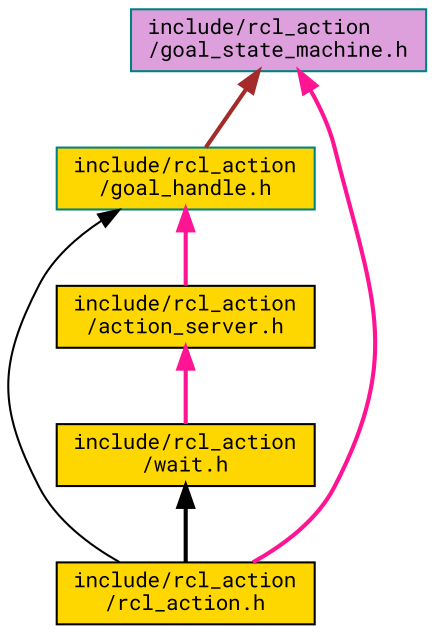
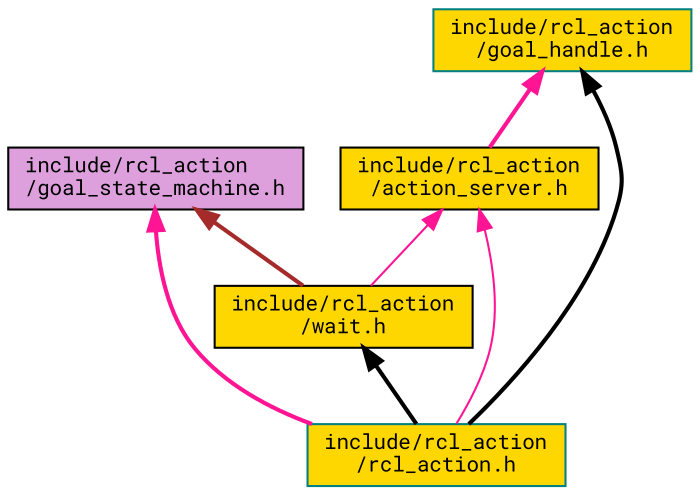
node "include/rcl_action /goal_state_machine.h": color teal -> black
edge "include/rcl_action /goal_handle.h" -> "include/rcl_action /goal_state_machine.h": now "include/rcl_action /wait.h" -> "include/rcl_action /goal_state_machine.h"
edge "include/rcl_action /rcl_action.h" -> "include/rcl_action /action_server.h": added
edge "include/rcl_action /rcl_action.h" -> "include/rcl_action /goal_handle.h": style solid -> bold
edge "include/rcl_action /wait.h" -> "include/rcl_action /action_server.h": style bold -> solid
node "include/rcl_action /rcl_action.h": color black -> teal
